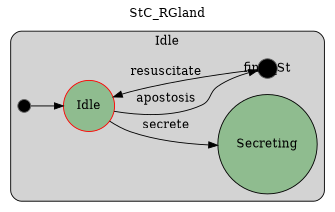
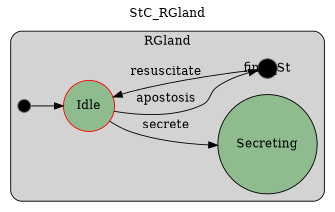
cluster "Idle": label "Idle" -> "RGland"
